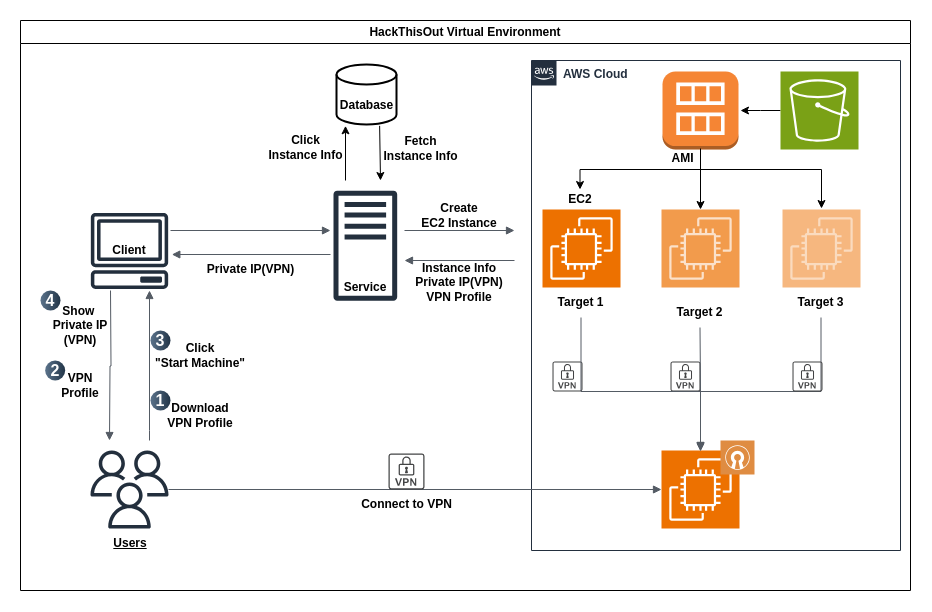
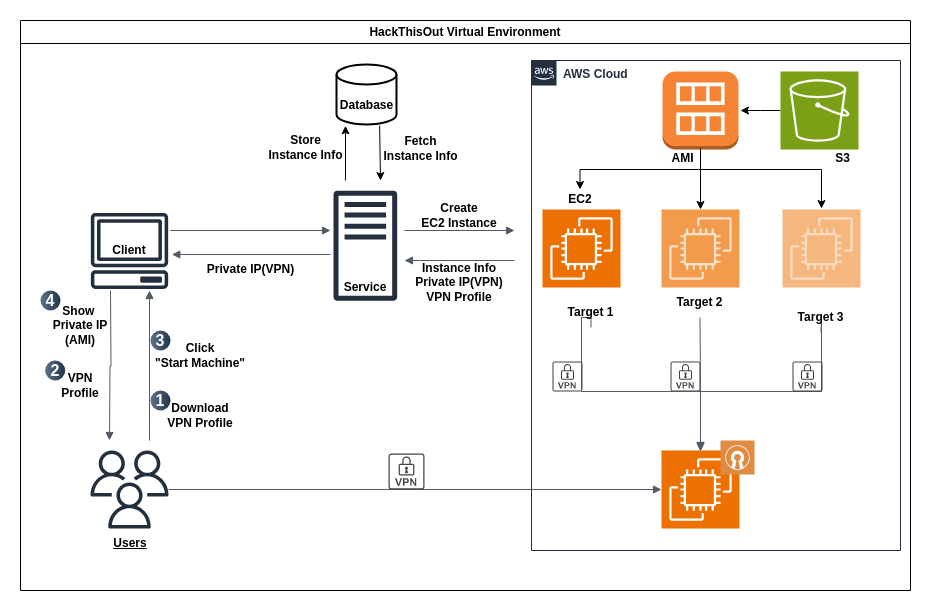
node "Click Instance Info": label "Click Instance Info" -> "Store Instance Info"
node "S3": added
node "Target 1": moved (581, 303) -> (591, 313)
node "Target 3": moved (821, 303) -> (821, 318)
node "Target 2": moved (700, 313) -> (700, 303)
node "Show Private IP (VPN)": label "Show Private IP (VPN)" -> "Show Private IP (AMI)"
node "Connect to VPN": removed
